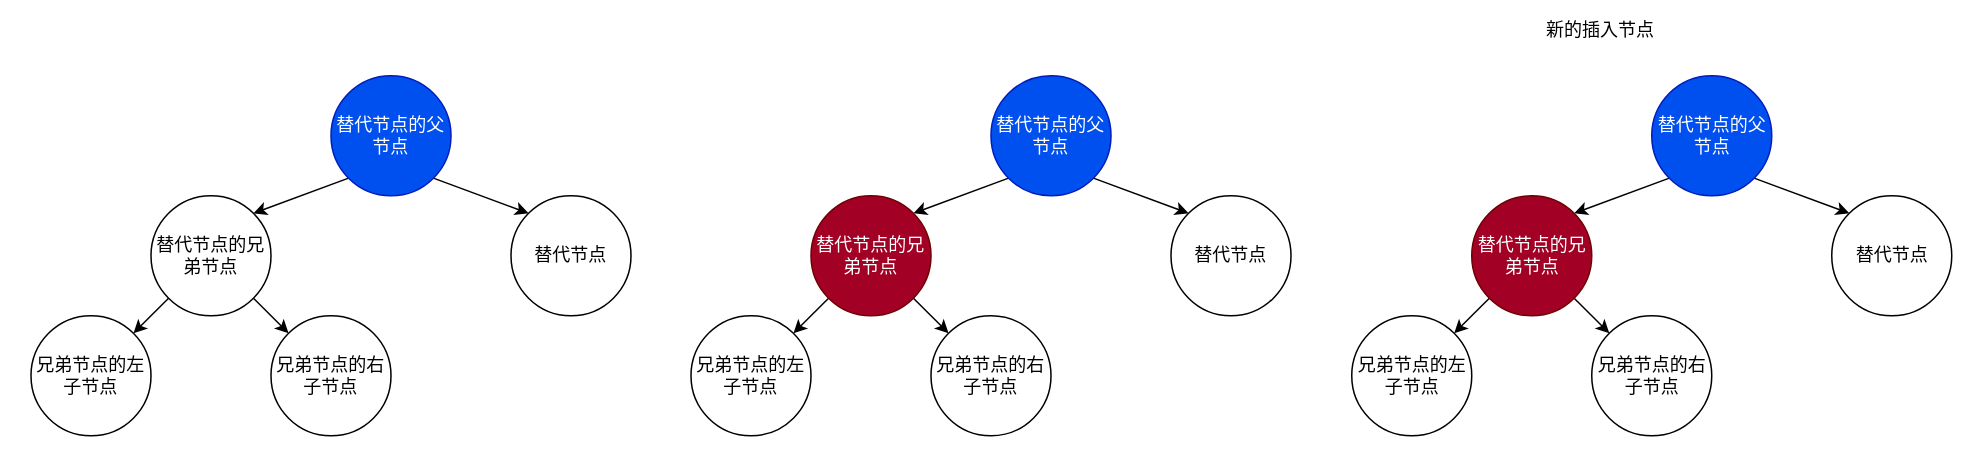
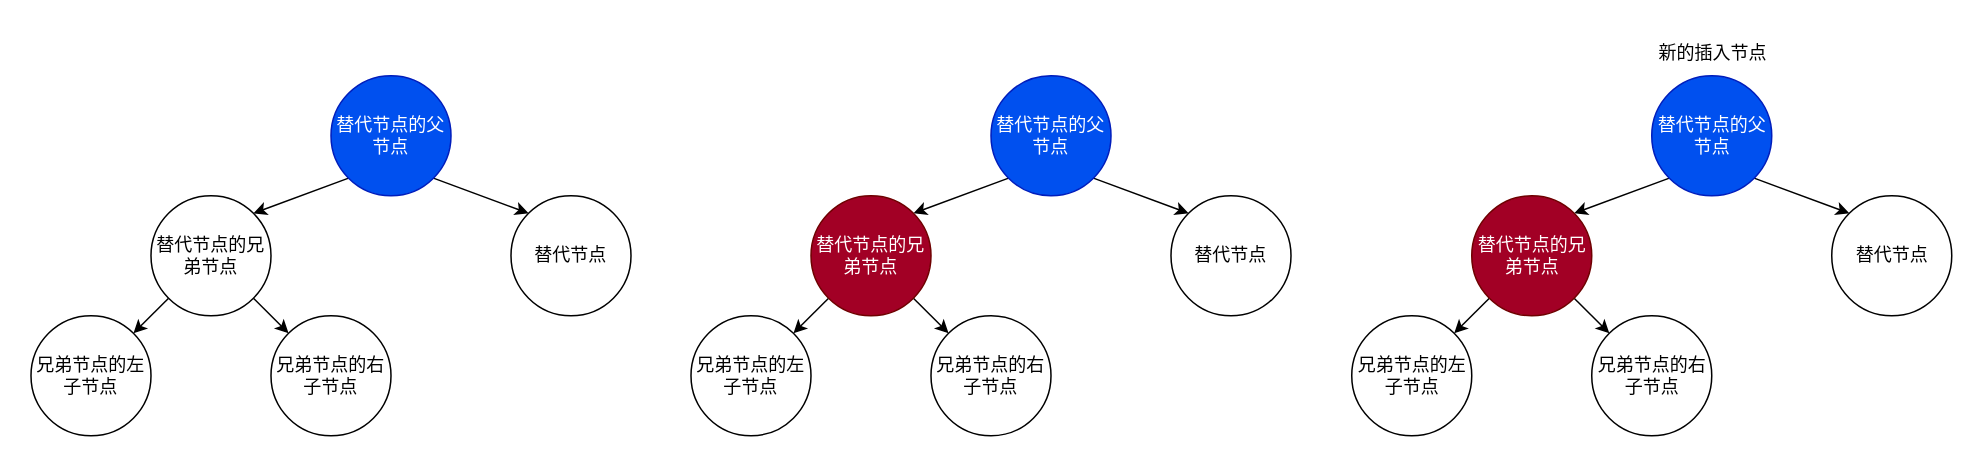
node "新的插入节点": moved (1599, 31) -> (1712, 53)
